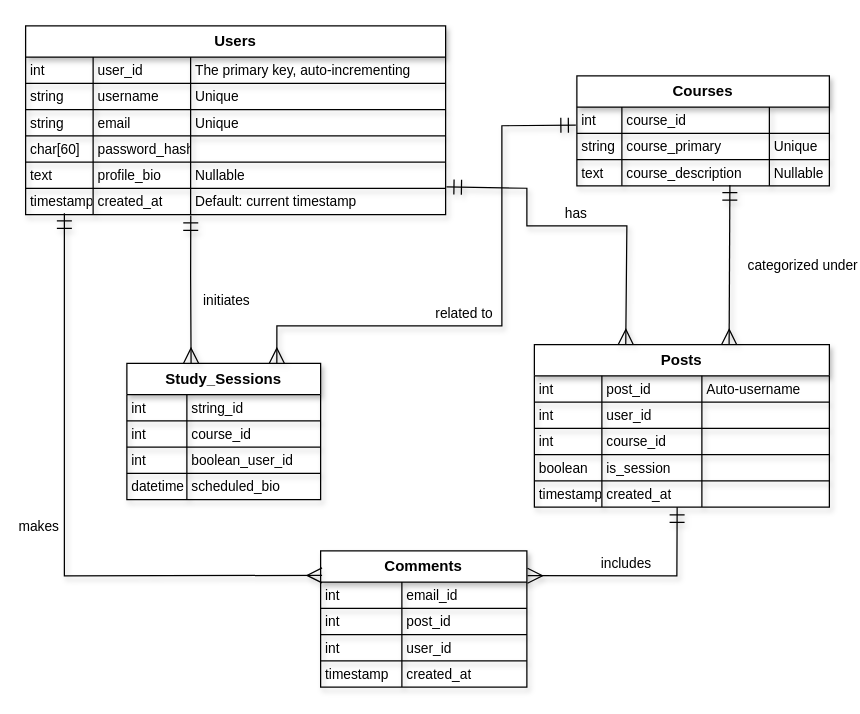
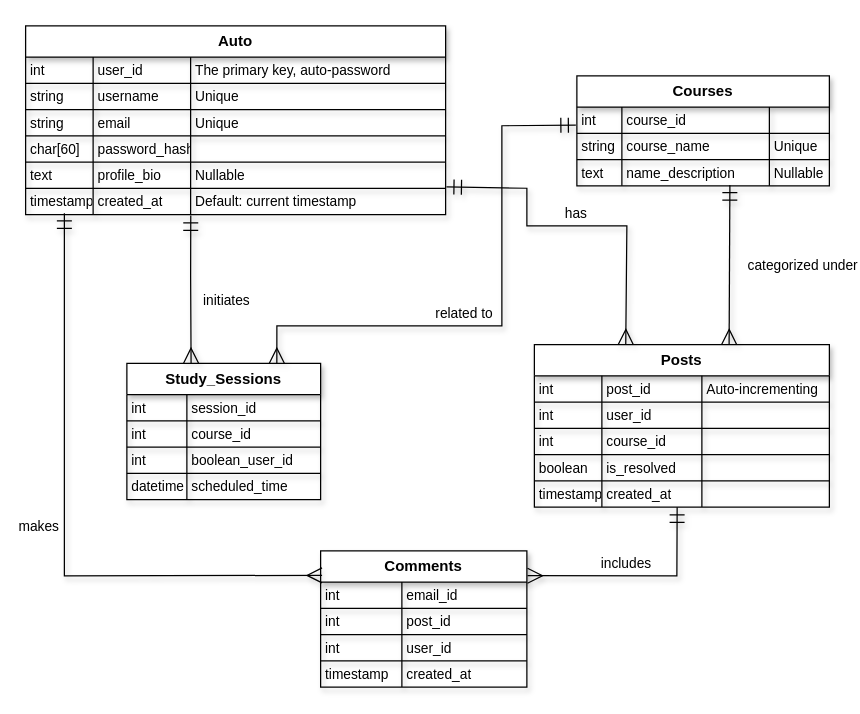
node "Users": label "Users" -> "Auto"
node "The primary key, auto-incrementing": label "The primary key, auto-incrementing" -> "The primary key, auto-password"
node "course_primary": label "course_primary" -> "course_name"
node "course_description": label "course_description" -> "name_description"
node "Auto-username": label "Auto-username" -> "Auto-incrementing"
node "string_id": label "string_id" -> "session_id"
node "is_session": label "is_session" -> "is_resolved"
node "scheduled_bio": label "scheduled_bio" -> "scheduled_time"
